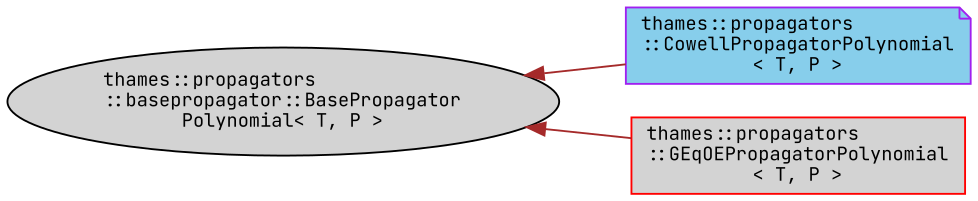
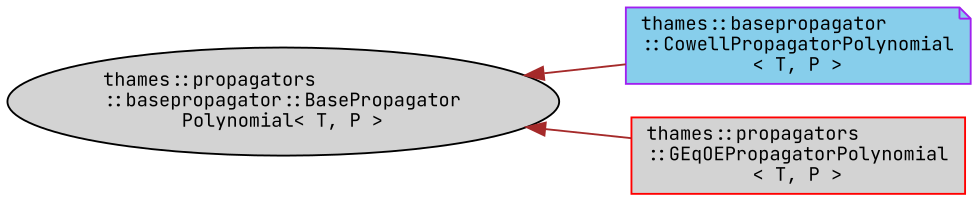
node "thames::propagators ::CowellPropagatorPolynomial < T, P >": label "thames::propagators ::CowellPropagatorPolynomial < T, P >" -> "thames::basepropagator ::CowellPropagatorPolynomial < T, P >"
